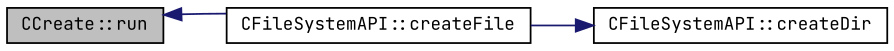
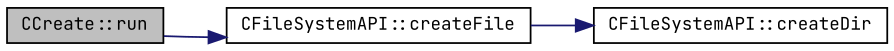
edge "CFileSystemAPI::createFile" -> "CCreate::run": reversed
